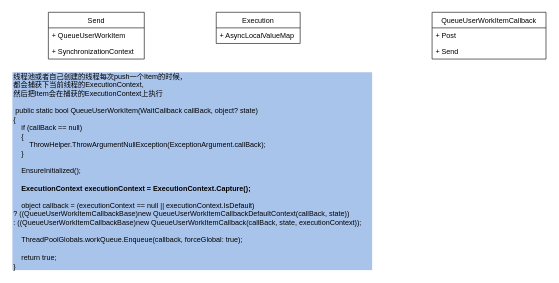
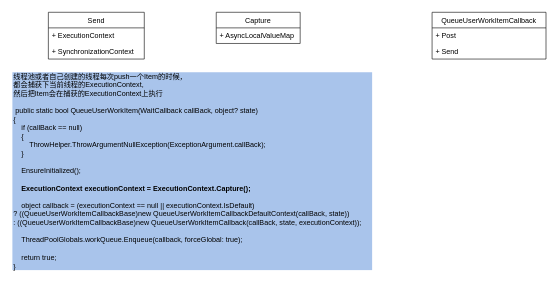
node "Execution": label "Execution" -> "Capture"
node "+ QueueUserWorkItem": label "+ QueueUserWorkItem" -> "+ ExecutionContext"
